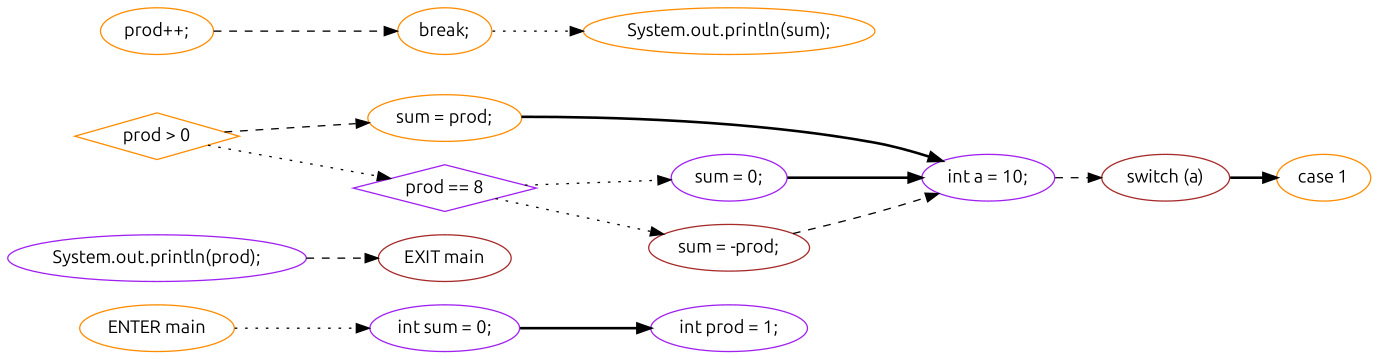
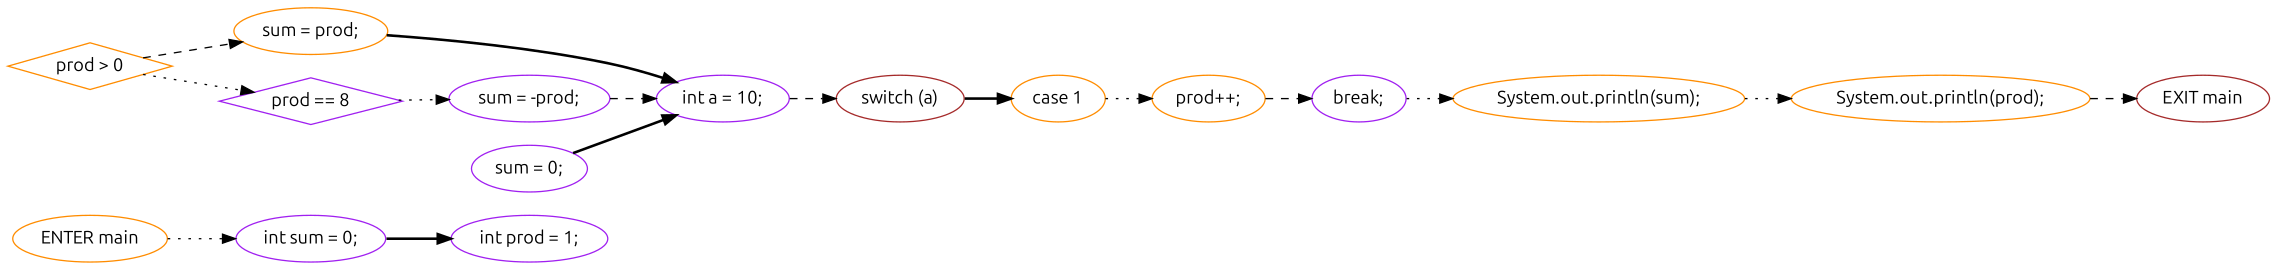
node "break;": color darkorange -> purple
edge "case 1" -> "prod++;": added
edge "System.out.println(sum);" -> "System.out.println(prod);": added
edge "prod == 8" -> "sum = 0;": removed
node "sum = -prod;": color brown -> purple
node "System.out.println(prod);": color purple -> darkorange
